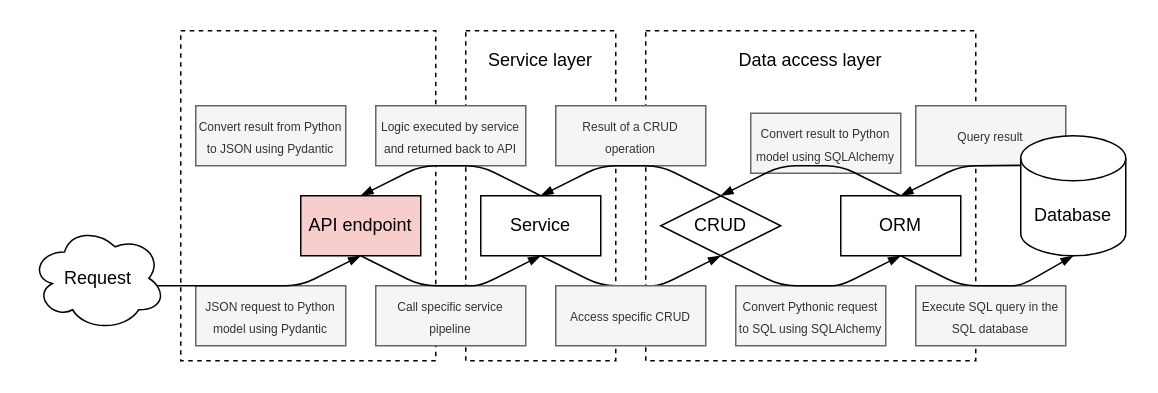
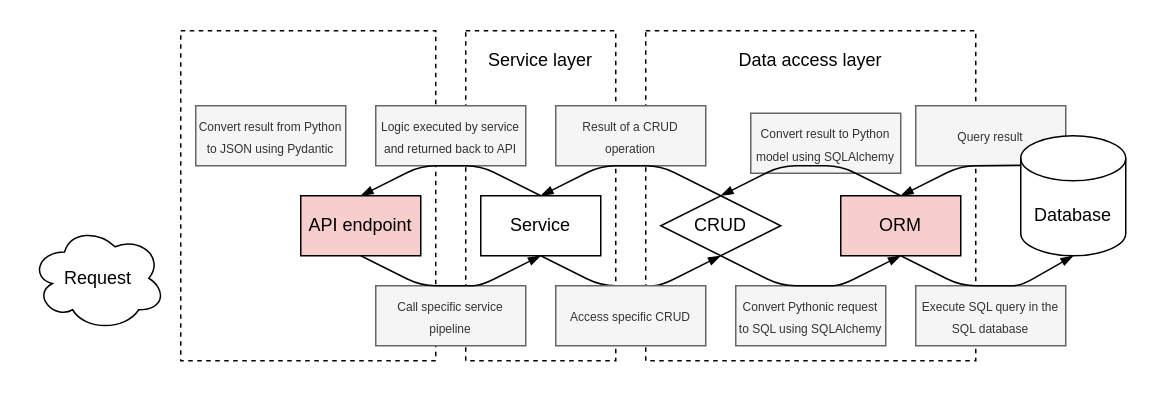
node "ORM": fillcolor #ffffff -> #f8cecc
edge "Request" -> "API endpoint": removed
node "JSON request to Python model using Pydantic": removed
